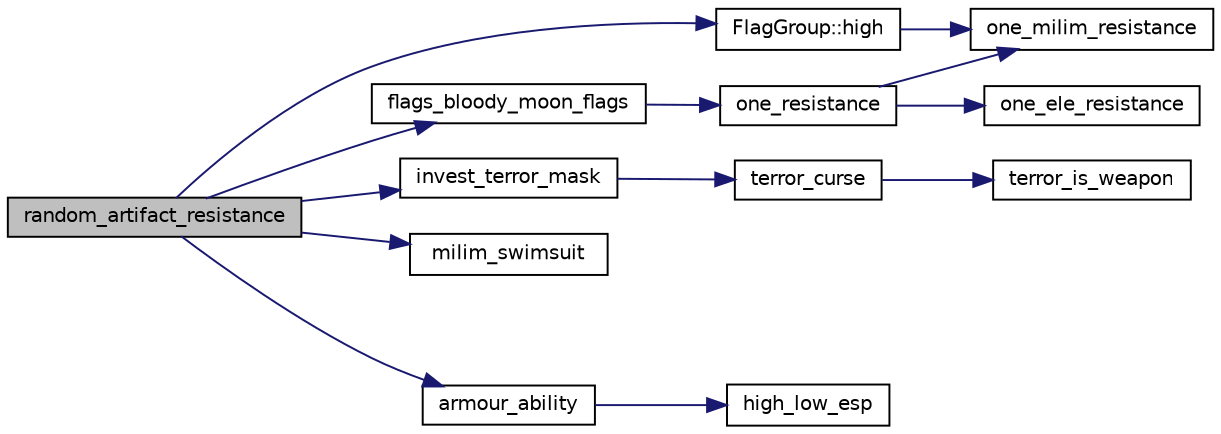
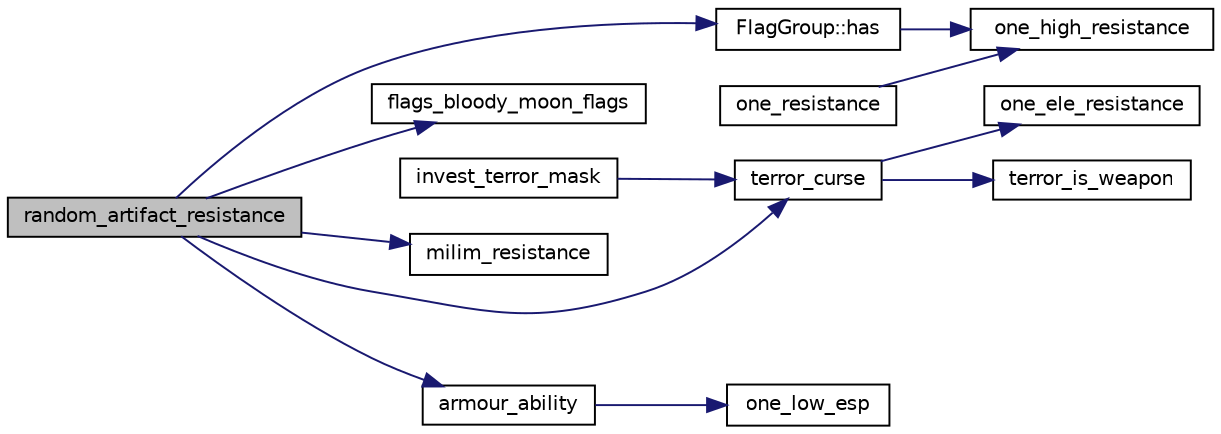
node "FlagGroup::high": label "FlagGroup::high" -> "FlagGroup::has"
node "one_milim_resistance": label "one_milim_resistance" -> "one_high_resistance"
edge "flags_bloody_moon_flags" -> "one_resistance": removed
edge "one_resistance" -> "one_ele_resistance": now "terror_curse" -> "one_ele_resistance"
edge "random_artifact_resistance" -> "invest_terror_mask": now "random_artifact_resistance" -> "terror_curse"
node "milim_swimsuit": label "milim_swimsuit" -> "milim_resistance"
node "high_low_esp": label "high_low_esp" -> "one_low_esp"
